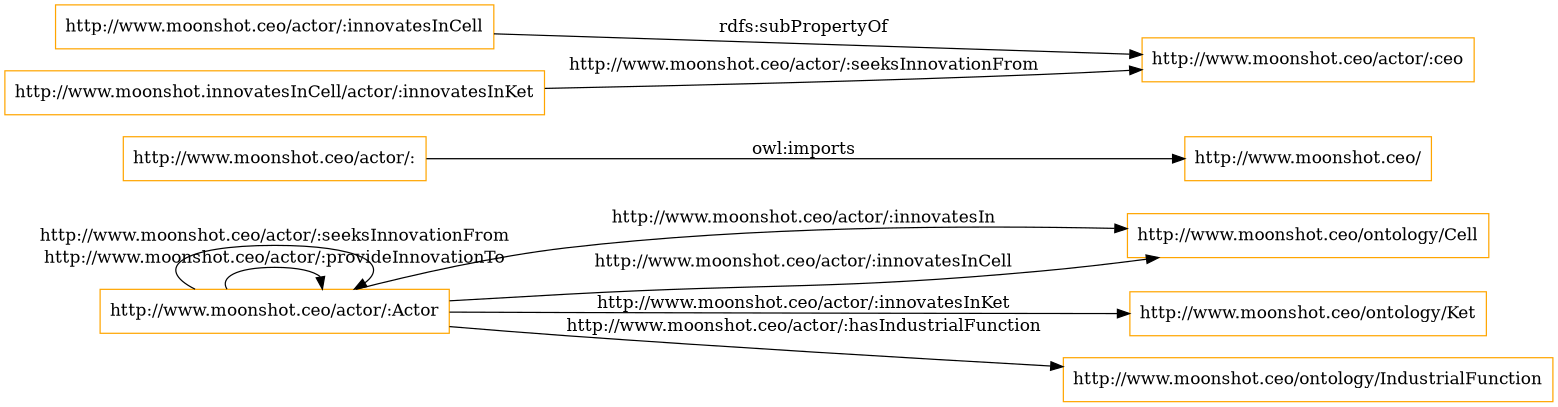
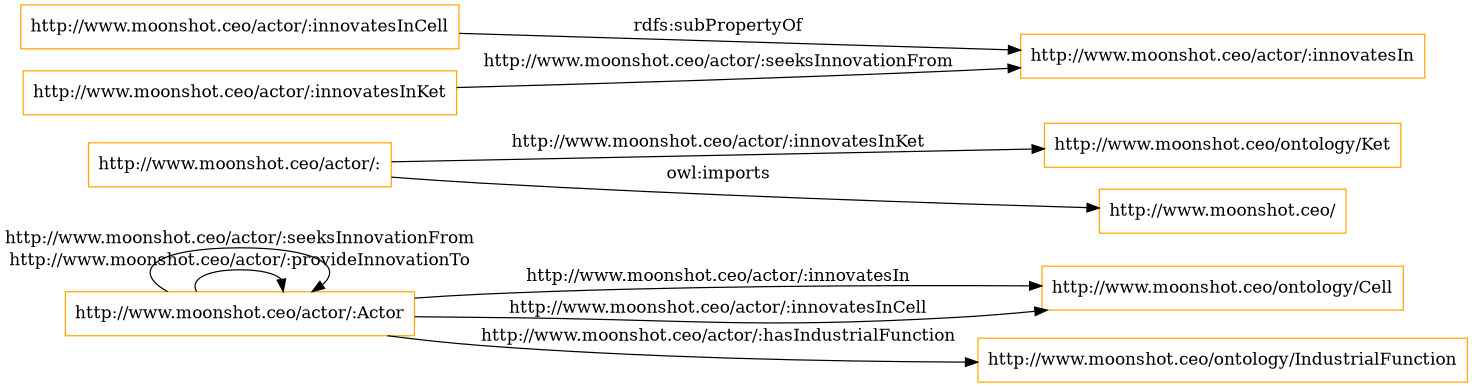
node "http://www.moonshot.ceo/actor/:ceo": label "http://www.moonshot.ceo/actor/:ceo" -> "http://www.moonshot.ceo/actor/:innovatesIn"
node "http://www.moonshot.innovatesInCell/actor/:innovatesInKet": label "http://www.moonshot.innovatesInCell/actor/:innovatesInKet" -> "http://www.moonshot.ceo/actor/:innovatesInKet"
edge "http://www.moonshot.ceo/actor/:Actor" -> "http://www.moonshot.ceo/ontology/Ket": now "http://www.moonshot.ceo/actor/:" -> "http://www.moonshot.ceo/ontology/Ket"
